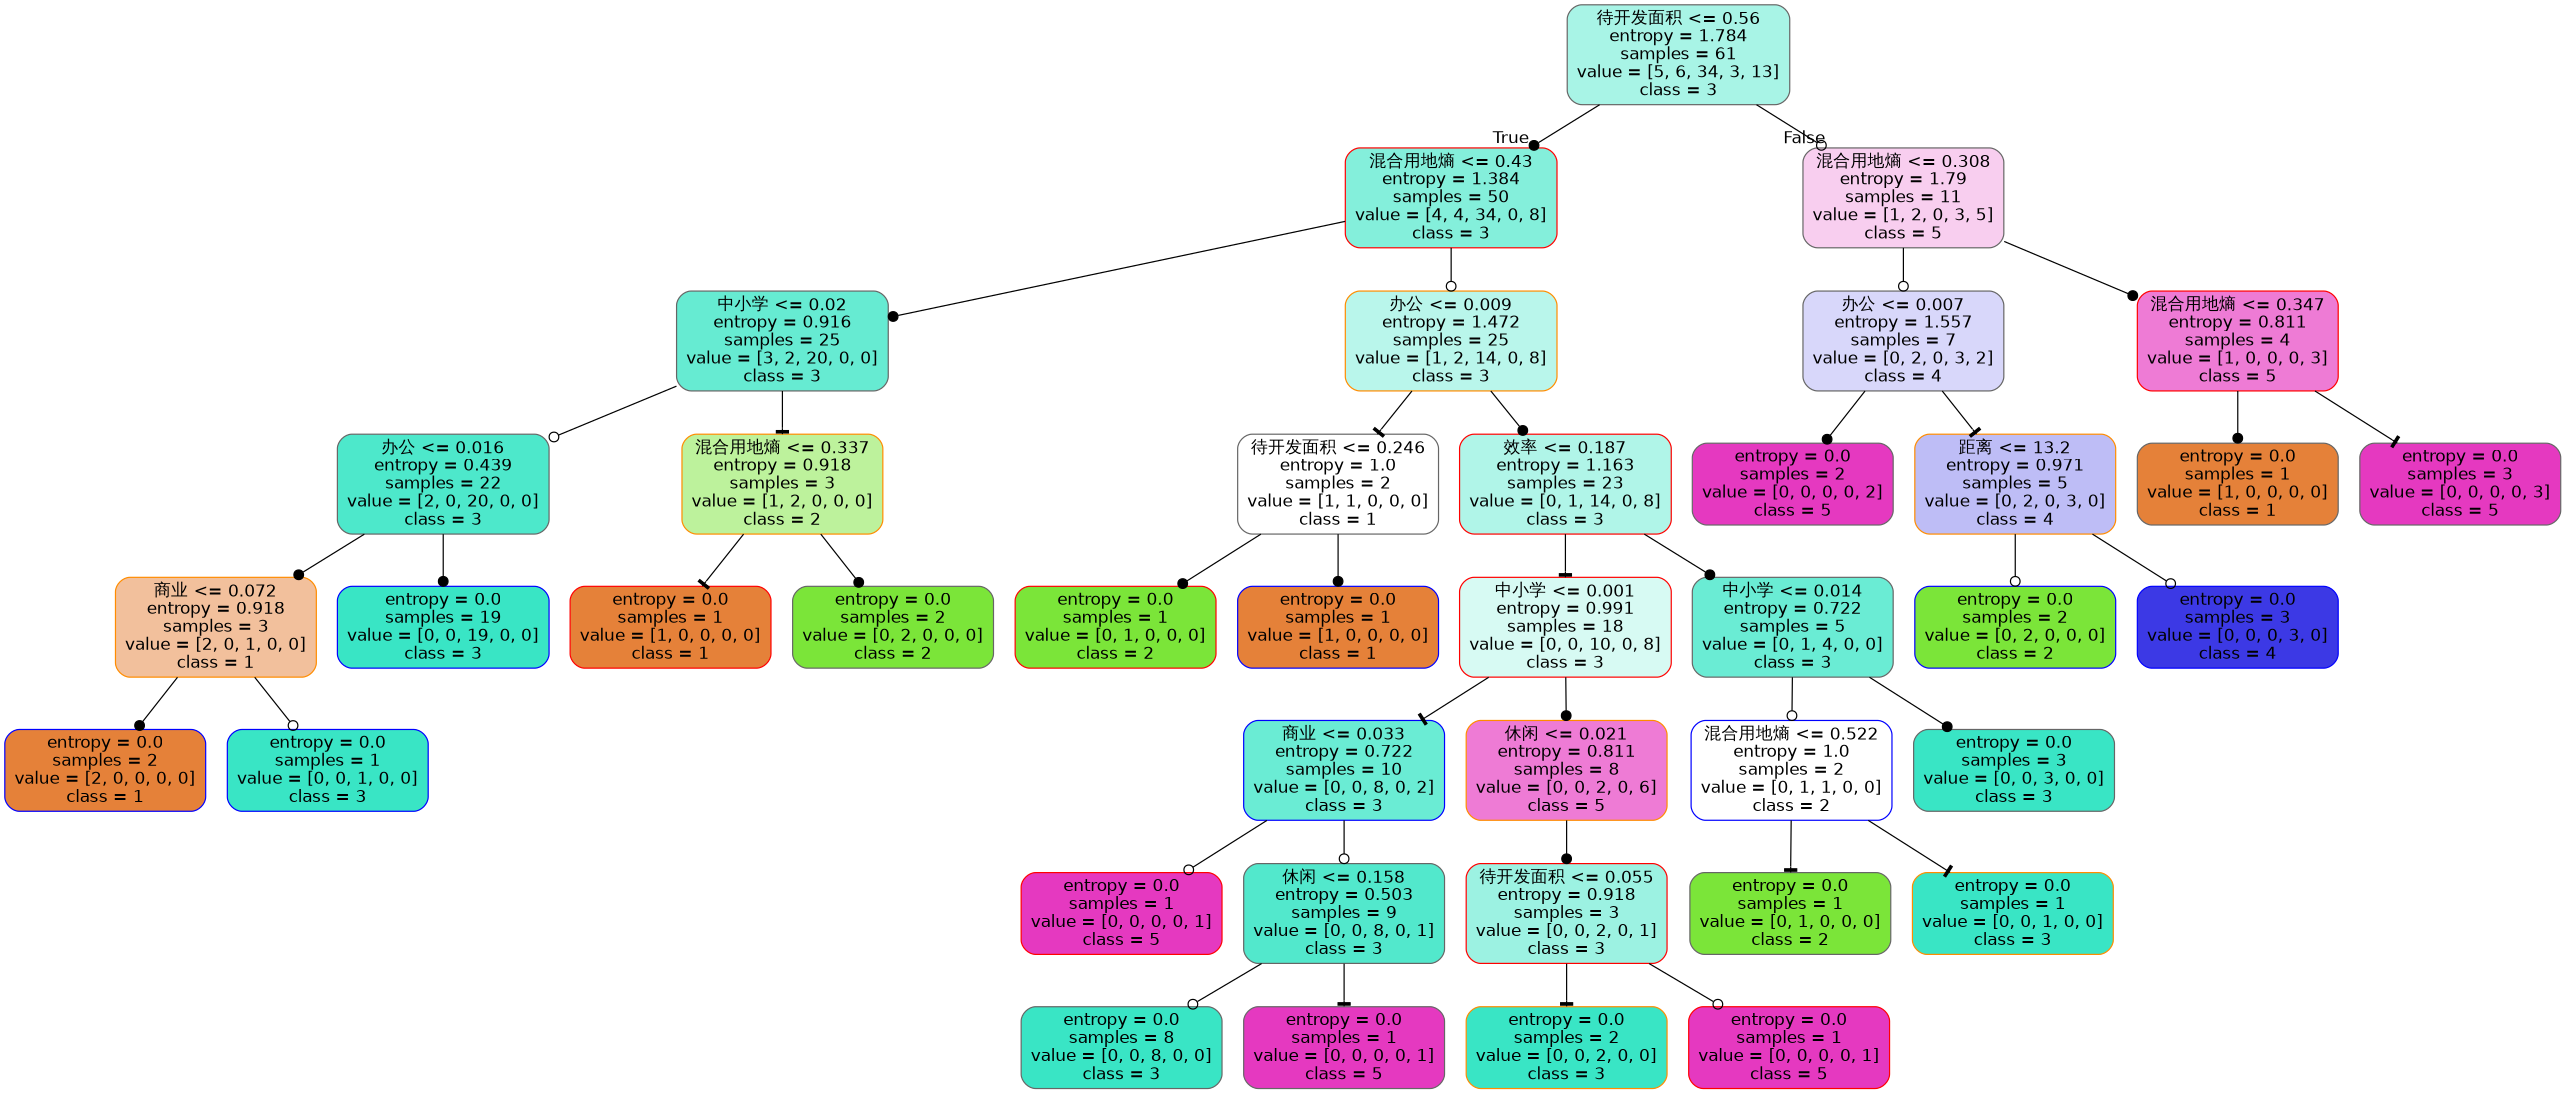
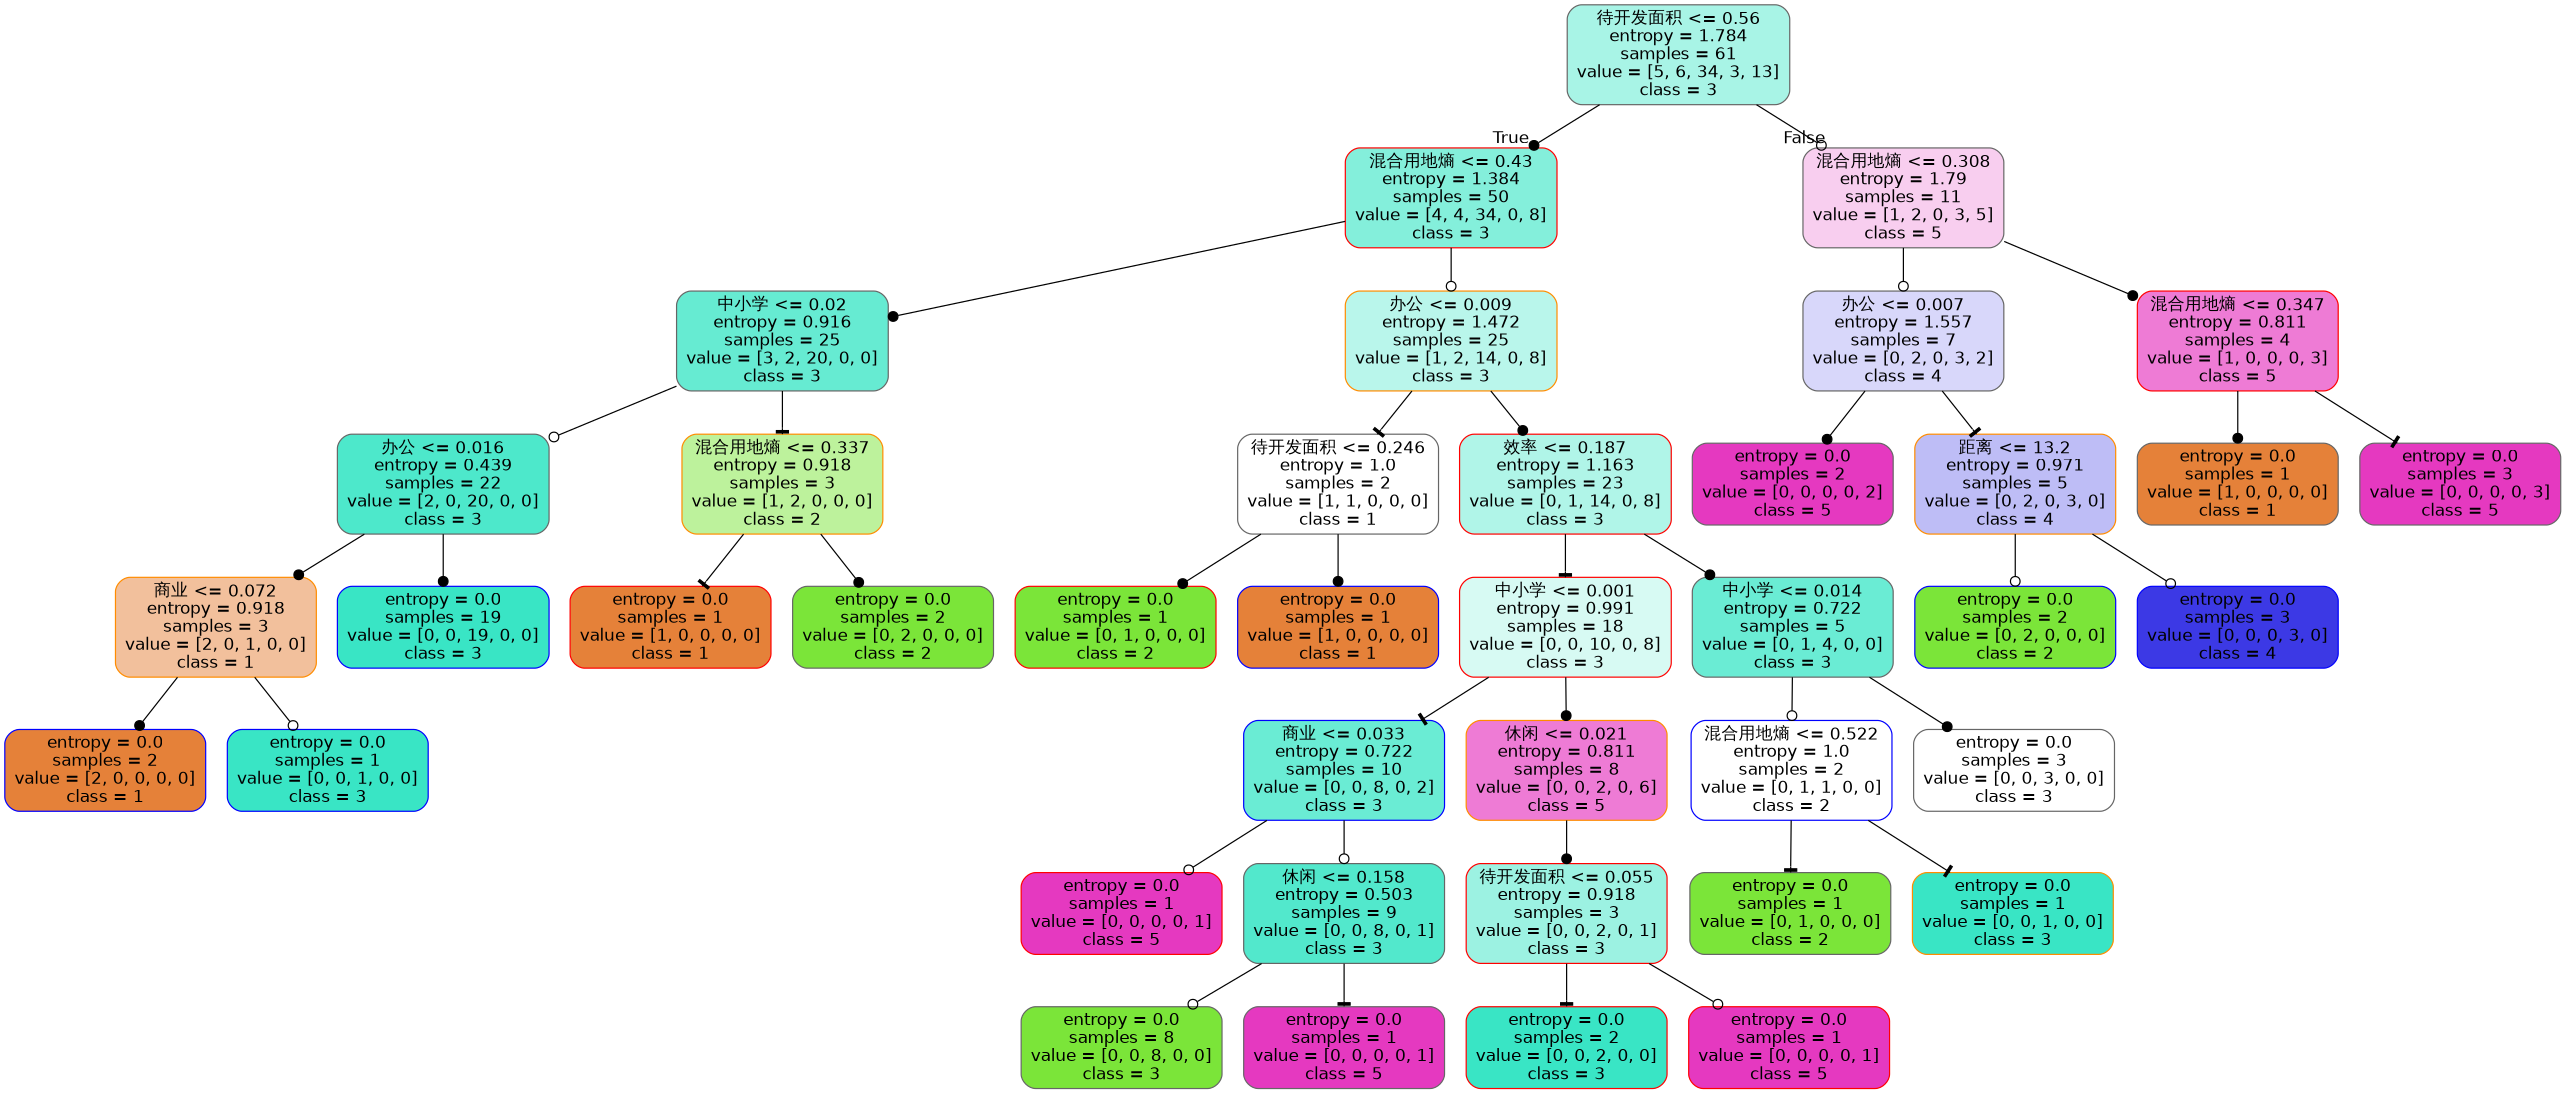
node "entropy = 0.0 samples = 3 value = [0, 0, 3, 0, 0] class = 3": fillcolor #39e5c5 -> #ffffff
node "entropy = 0.0 samples = 8 value = [0, 0, 8, 0, 0] class = 3": fillcolor #39e5c5 -> #7be539
node "entropy = 0.0 samples = 2 value = [0, 0, 2, 0, 0] class = 3": color darkorange -> red
